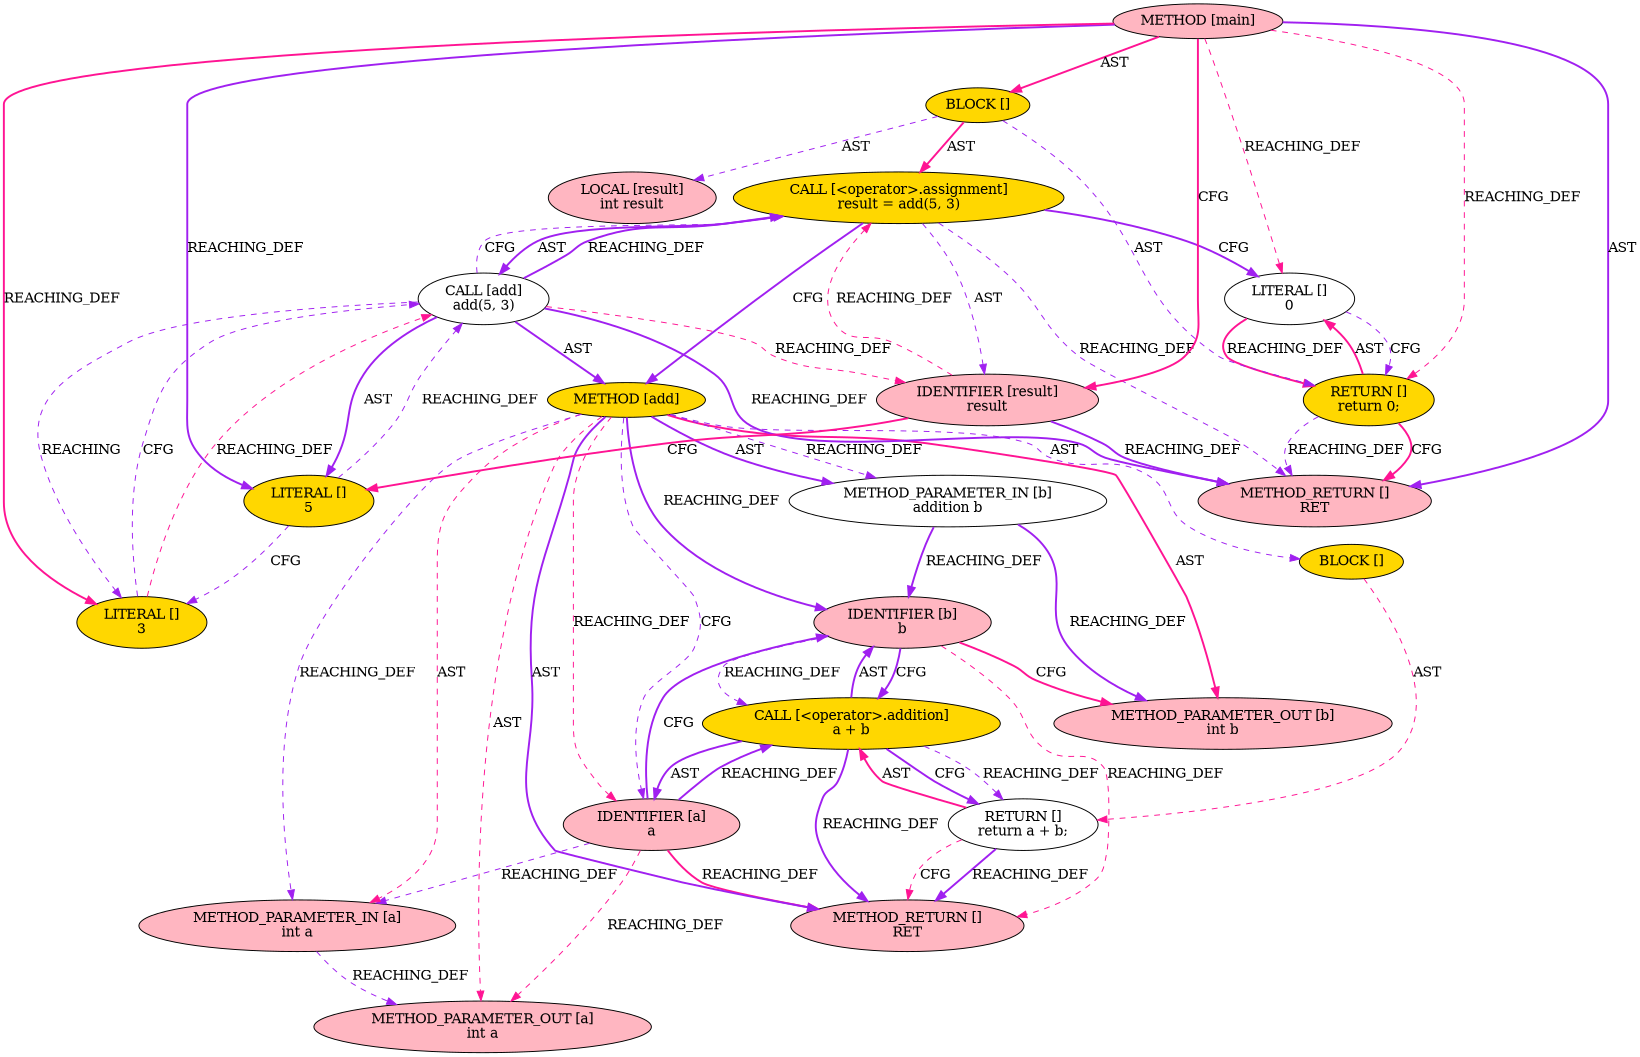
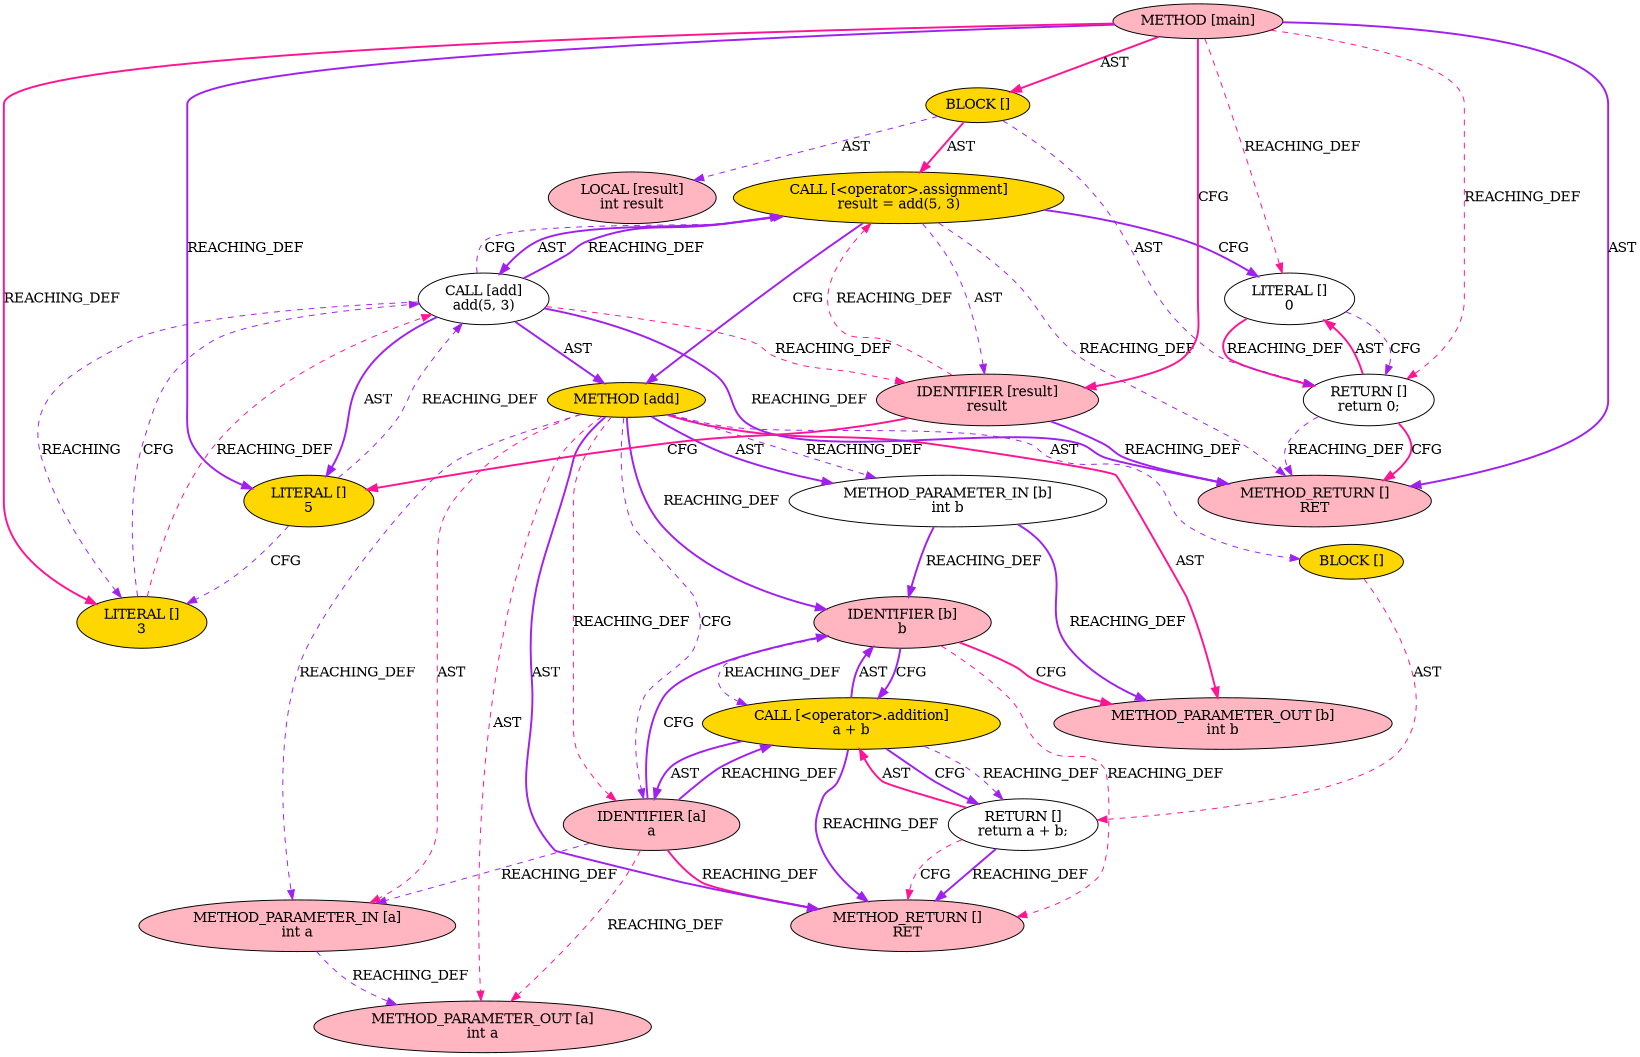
node "RETURN [] return 0;": fillcolor gold -> white
node "METHOD_PARAMETER_IN [b] addition b": label "METHOD_PARAMETER_IN [b] addition b" -> "METHOD_PARAMETER_IN [b] int b"
